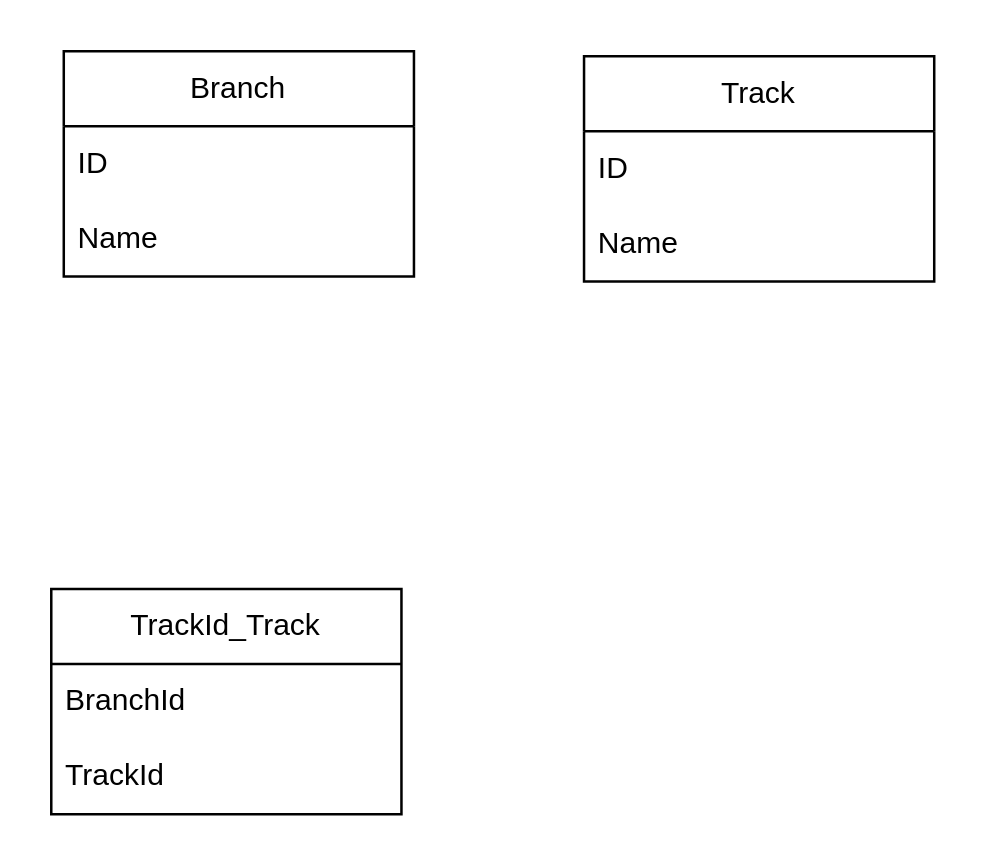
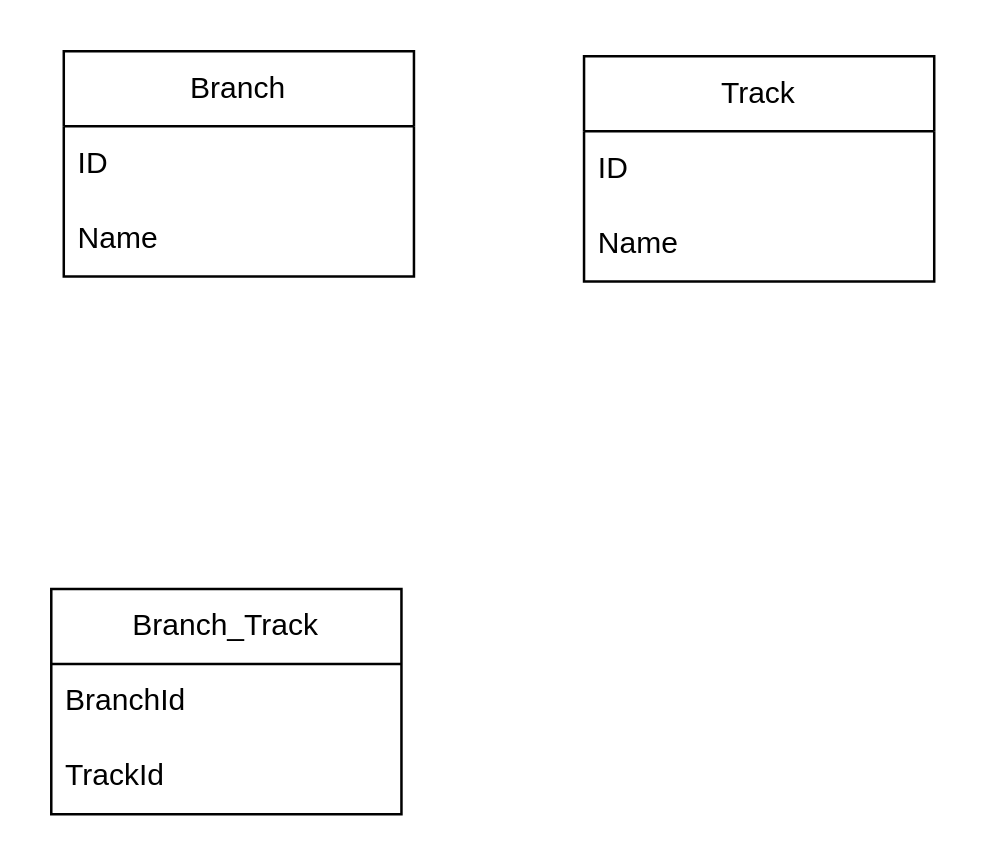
node "TrackId_Track": label "TrackId_Track" -> "Branch_Track"
